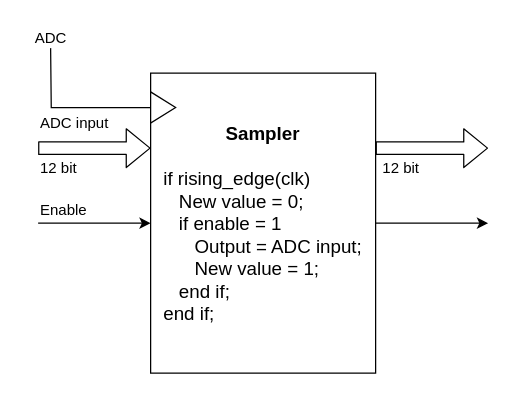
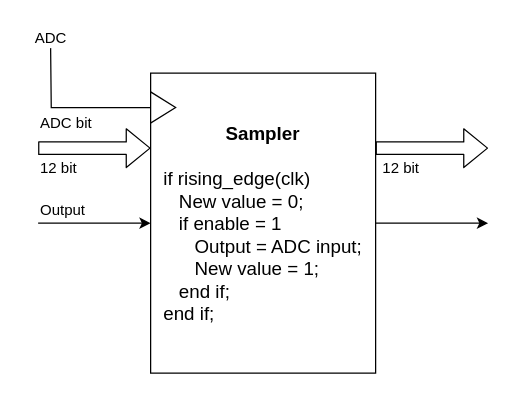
node "ADC input": label "ADC input" -> "ADC bit"
node "Enable": label "Enable" -> "Output"
